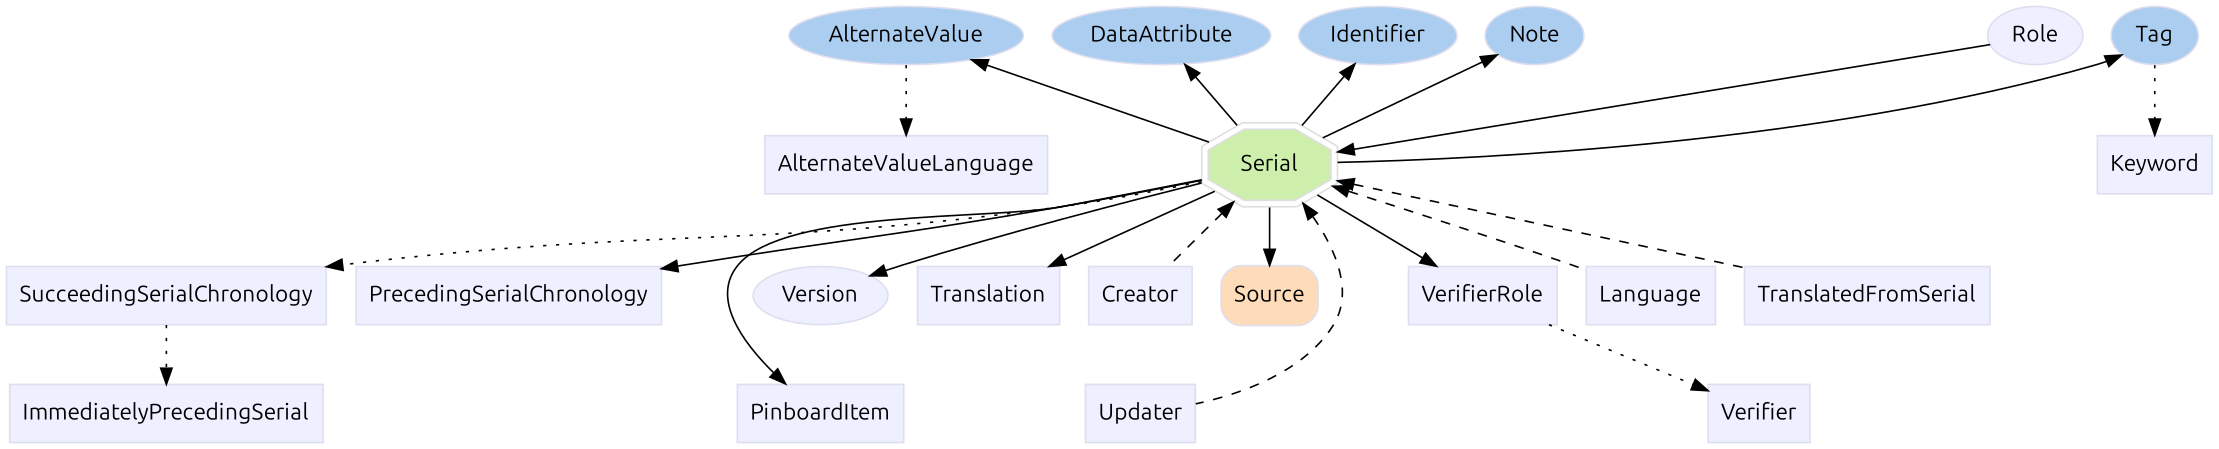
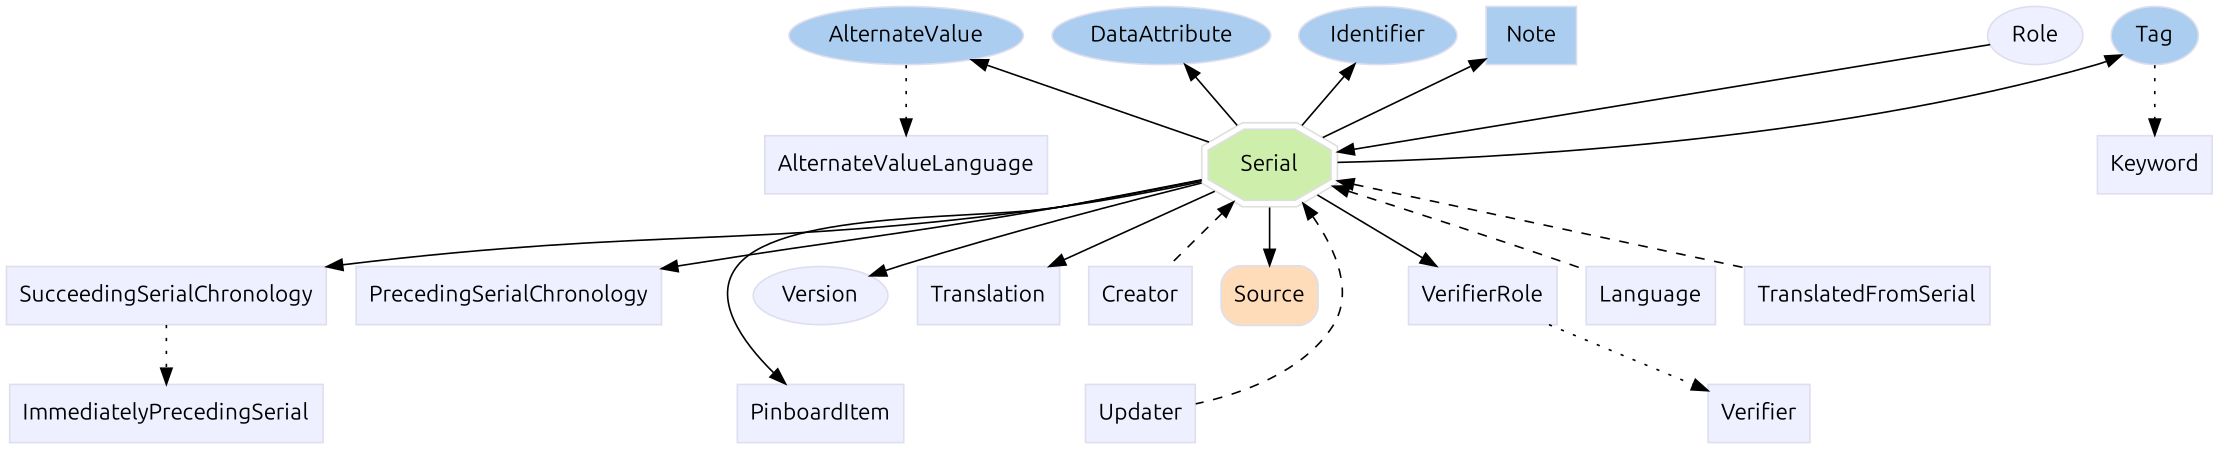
node "Note": shape ellipse -> box
edge "Serial" -> "SucceedingSerialChronology": style dotted -> solid
